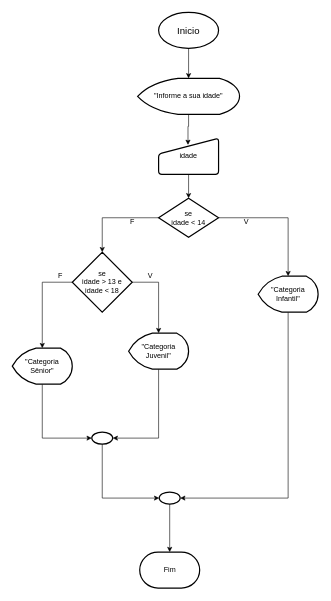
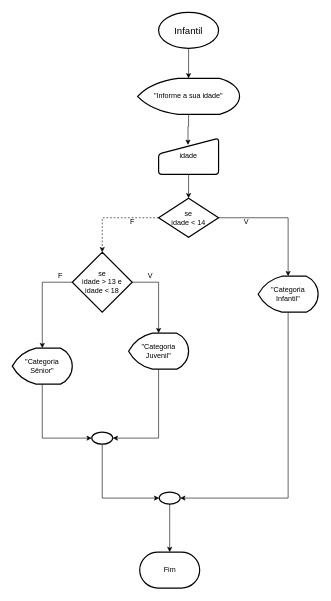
node "Inicio": label "Inicio" -> "Infantil"
edge "se idade < 14" -> "se idade > 13 e idade < 18": style solid -> dashed
